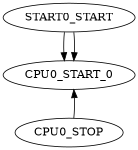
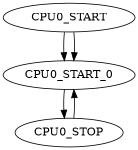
node "START0_START": label "START0_START" -> "CPU0_START"
edge "CPU0_START_0" -> "CPU0_STOP": added
